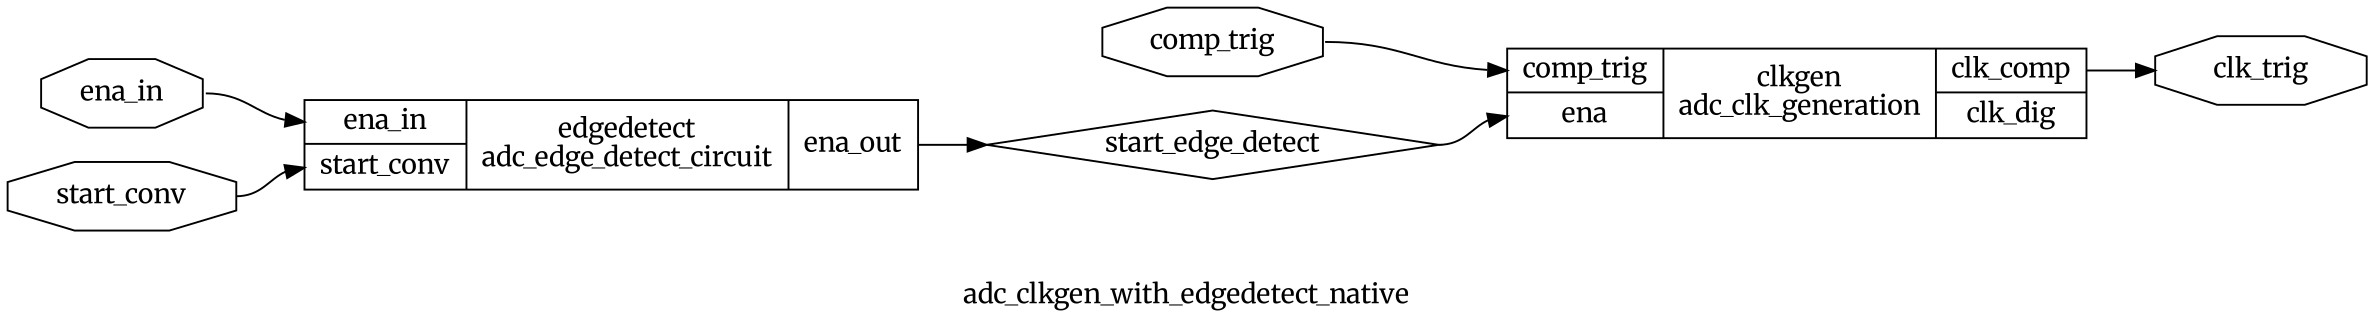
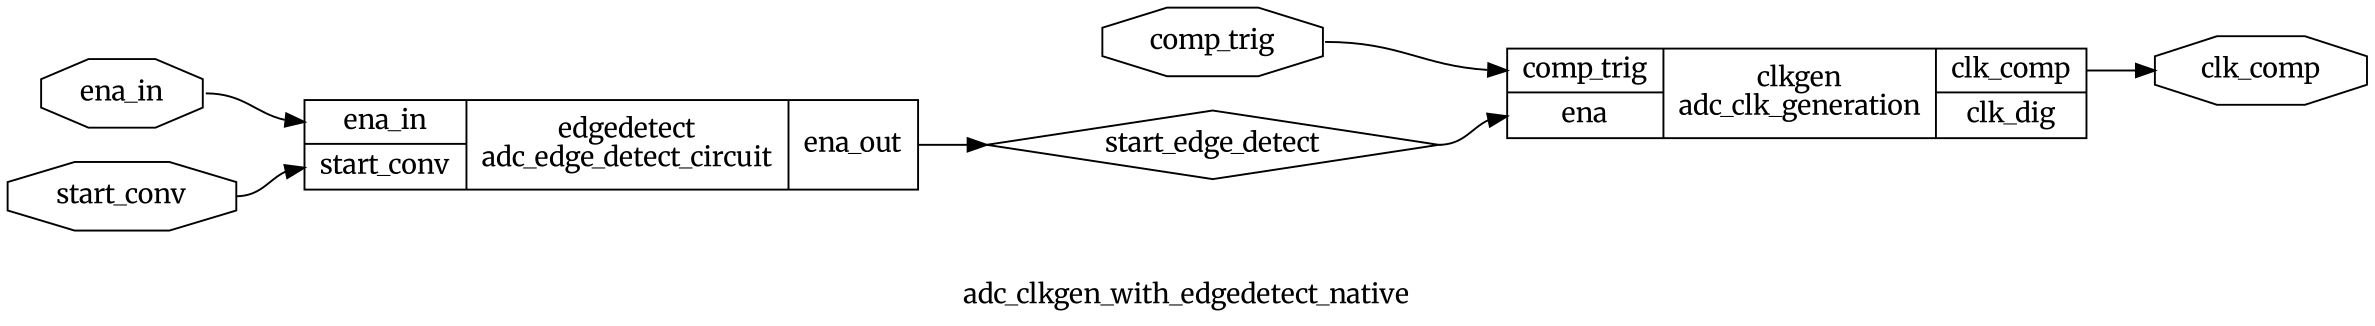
node "clk_trig": label "clk_trig" -> "clk_comp"
